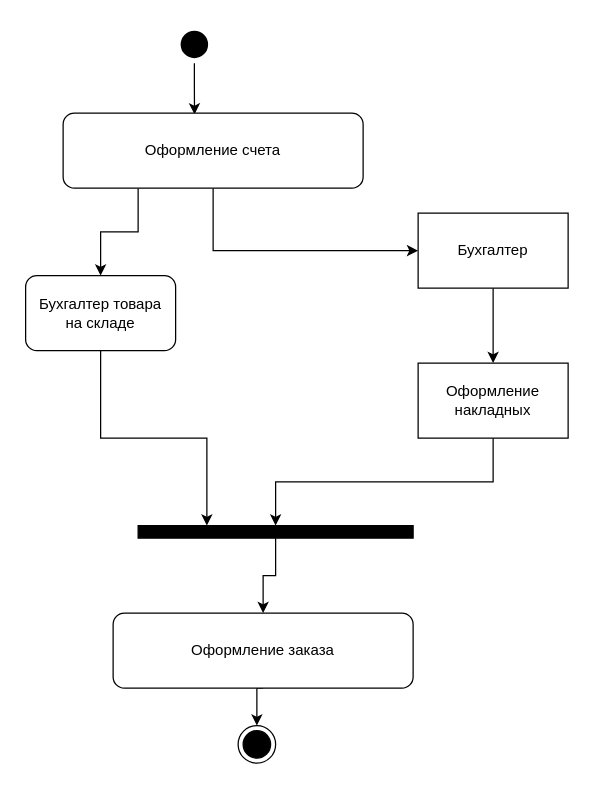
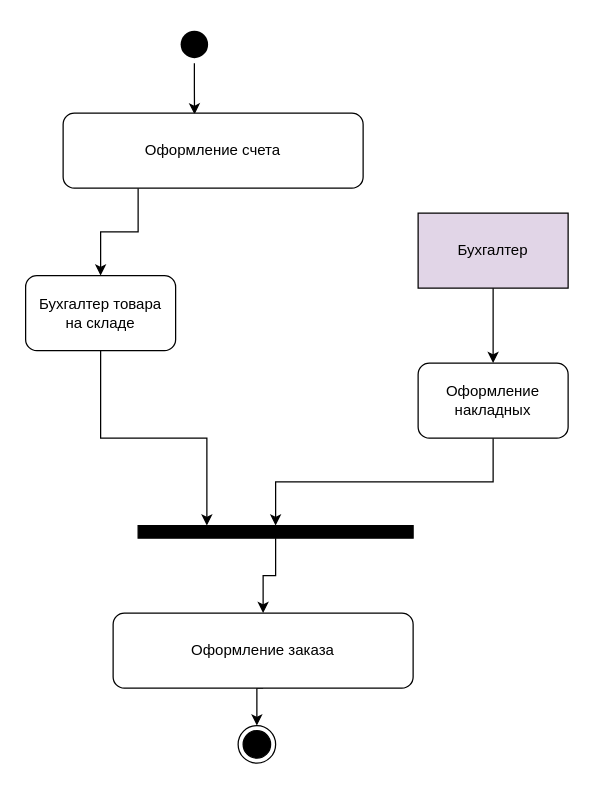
edge "Оформление счета" -> "Бухгалтер": removed
node "Бухгалтер": fillcolor #ffffff -> #e1d5e7
node "Оформление накладных": shape rectangle -> rounded rectangle
